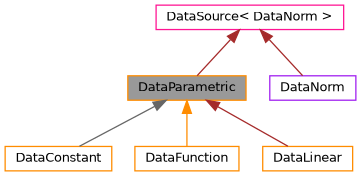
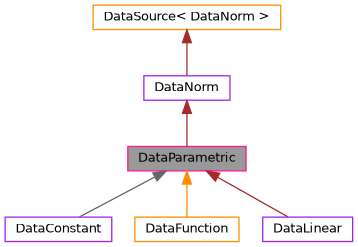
node "DataSource< DataNorm >": color deeppink -> darkorange
edge "DataParametric" -> "DataSource< DataNorm >": now "DataParametric" -> "DataNorm"
node "DataParametric": color darkorange -> deeppink
node "DataConstant": color darkorange -> purple
node "DataLinear": color darkorange -> purple
